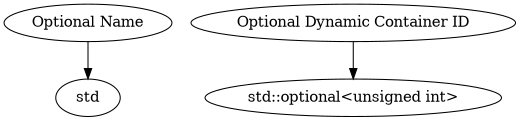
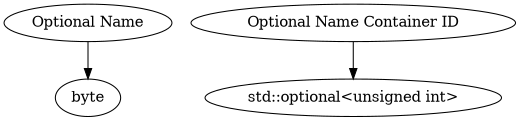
node "Optional Dynamic Container ID": label "Optional Dynamic Container ID" -> "Optional Name Container ID"
node "std": label "std" -> "byte"
